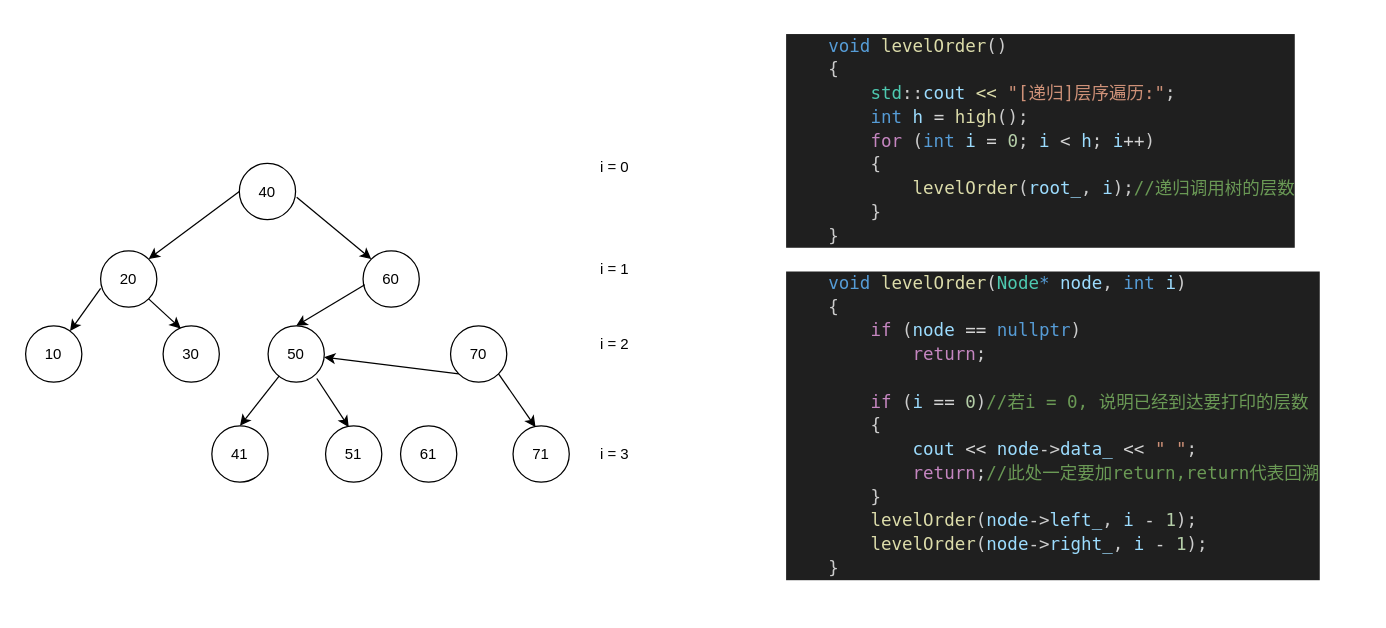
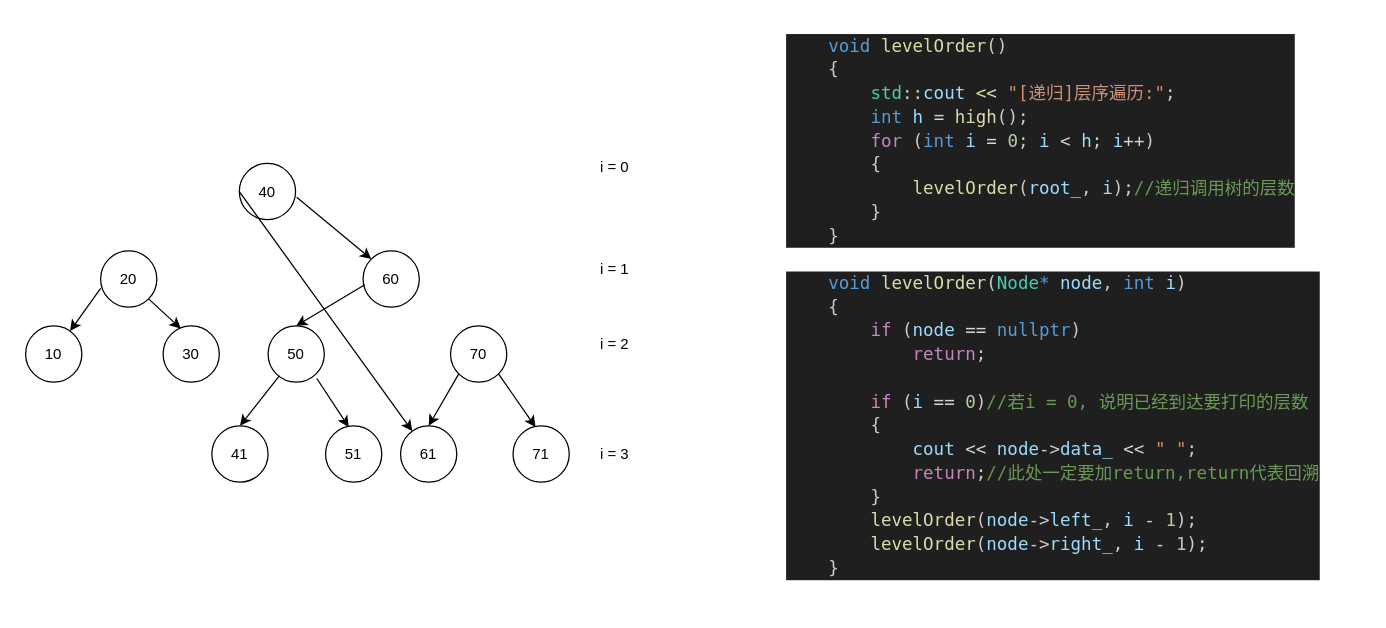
edge "40" -> "20": now "40" -> "61"
edge "70" -> "50": now "70" -> "61"
